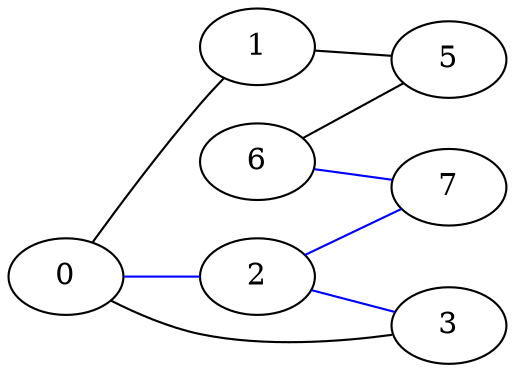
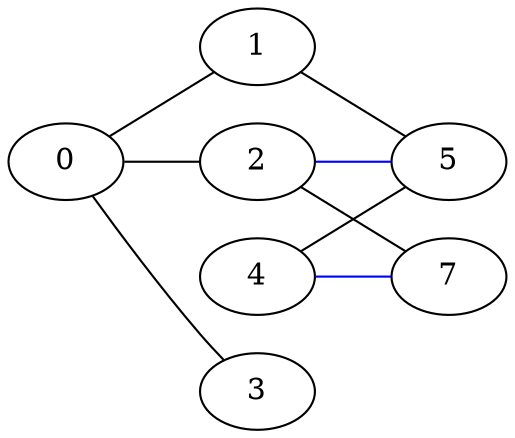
node "6": label "6" -> "4"
edge "7" -- "2": color blue -> black
edge "0" -- "2": color blue -> black
edge "2" -- "3": now "2" -- "5"
